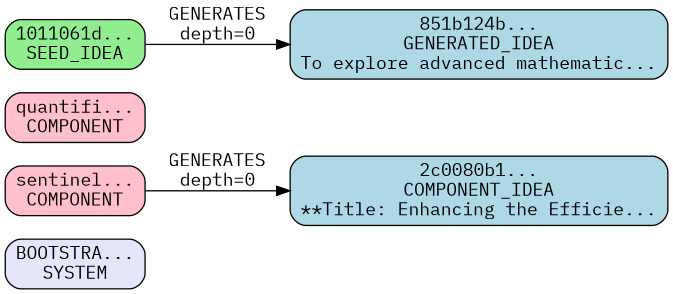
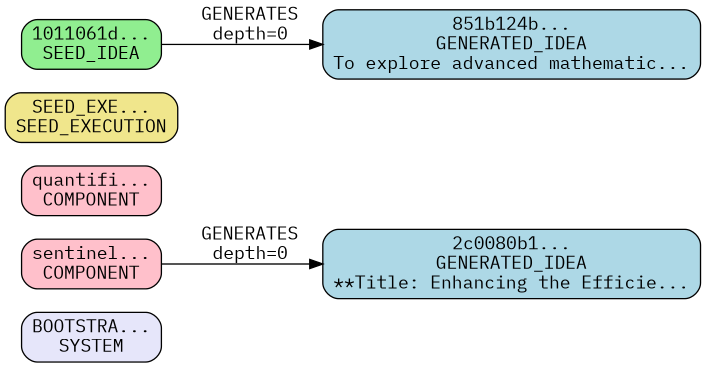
node "SEED_EXE... SEED_EXECUTION": added
node "2c0080b1... COMPONENT_IDEA **Title: Enhancing the Efficie...": label "2c0080b1... COMPONENT_IDEA **Title: Enhancing the Efficie..." -> "2c0080b1... GENERATED_IDEA **Title: Enhancing the Efficie..."
